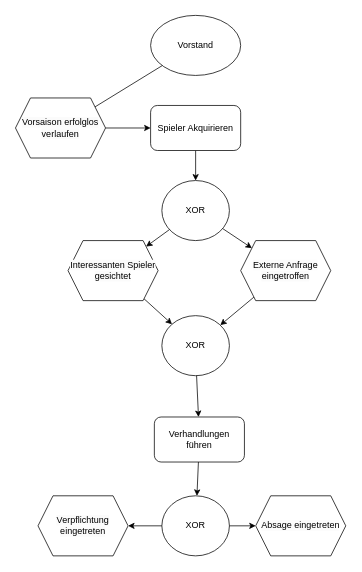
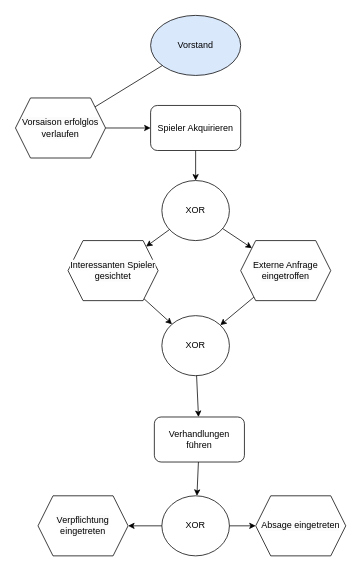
node "Vorstand": fillcolor #ffffff -> #dae8fc
